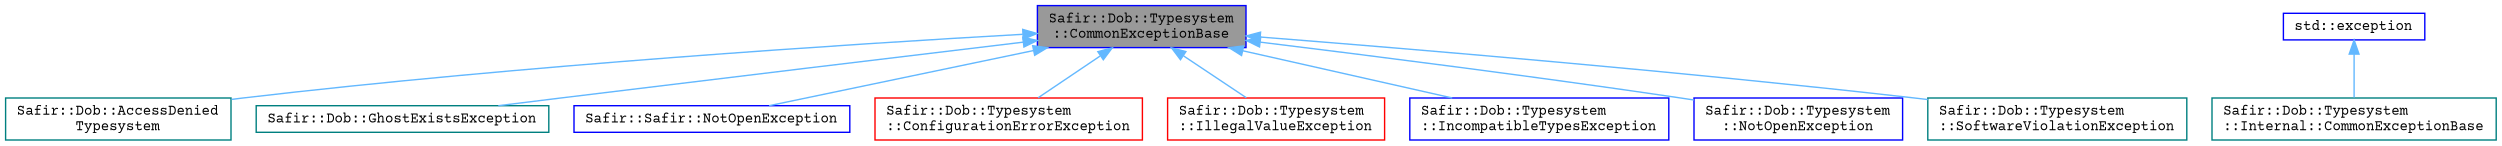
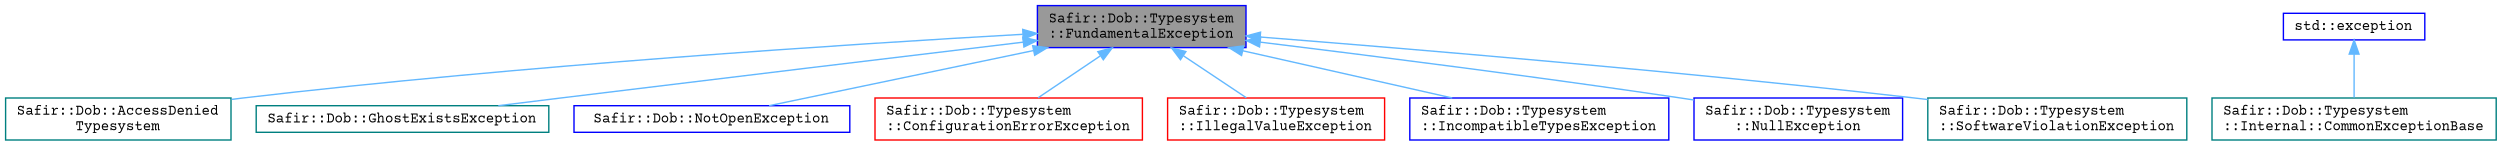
node "Safir::Dob::Typesystem ::CommonExceptionBase": label "Safir::Dob::Typesystem ::CommonExceptionBase" -> "Safir::Dob::Typesystem ::FundamentalException"
node "Safir::Safir::NotOpenException": label "Safir::Safir::NotOpenException" -> "Safir::Dob::NotOpenException"
node "Safir::Dob::Typesystem ::NotOpenException": label "Safir::Dob::Typesystem ::NotOpenException" -> "Safir::Dob::Typesystem ::NullException"
